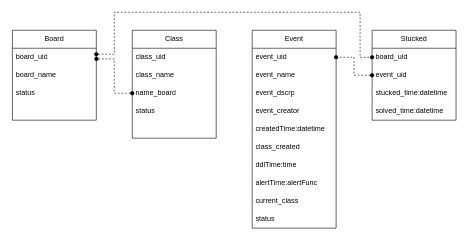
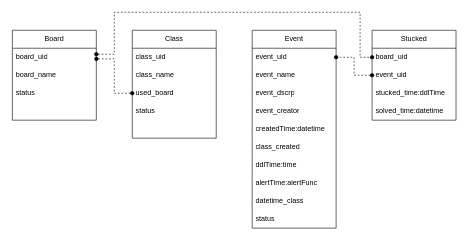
node "name_board": label "name_board" -> "used_board"
node "stucked_time:datetime": label "stucked_time:datetime" -> "stucked_time:ddlTime"
node "current_class": label "current_class" -> "datetime_class"
